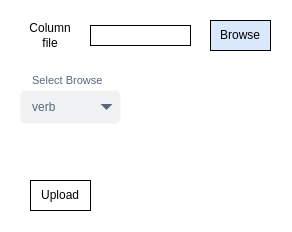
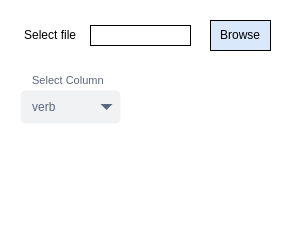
node "Column file": label "Column file" -> "Select file"
node "Select Browse": label "Select Browse" -> "Select Column"
node "Upload": removed
